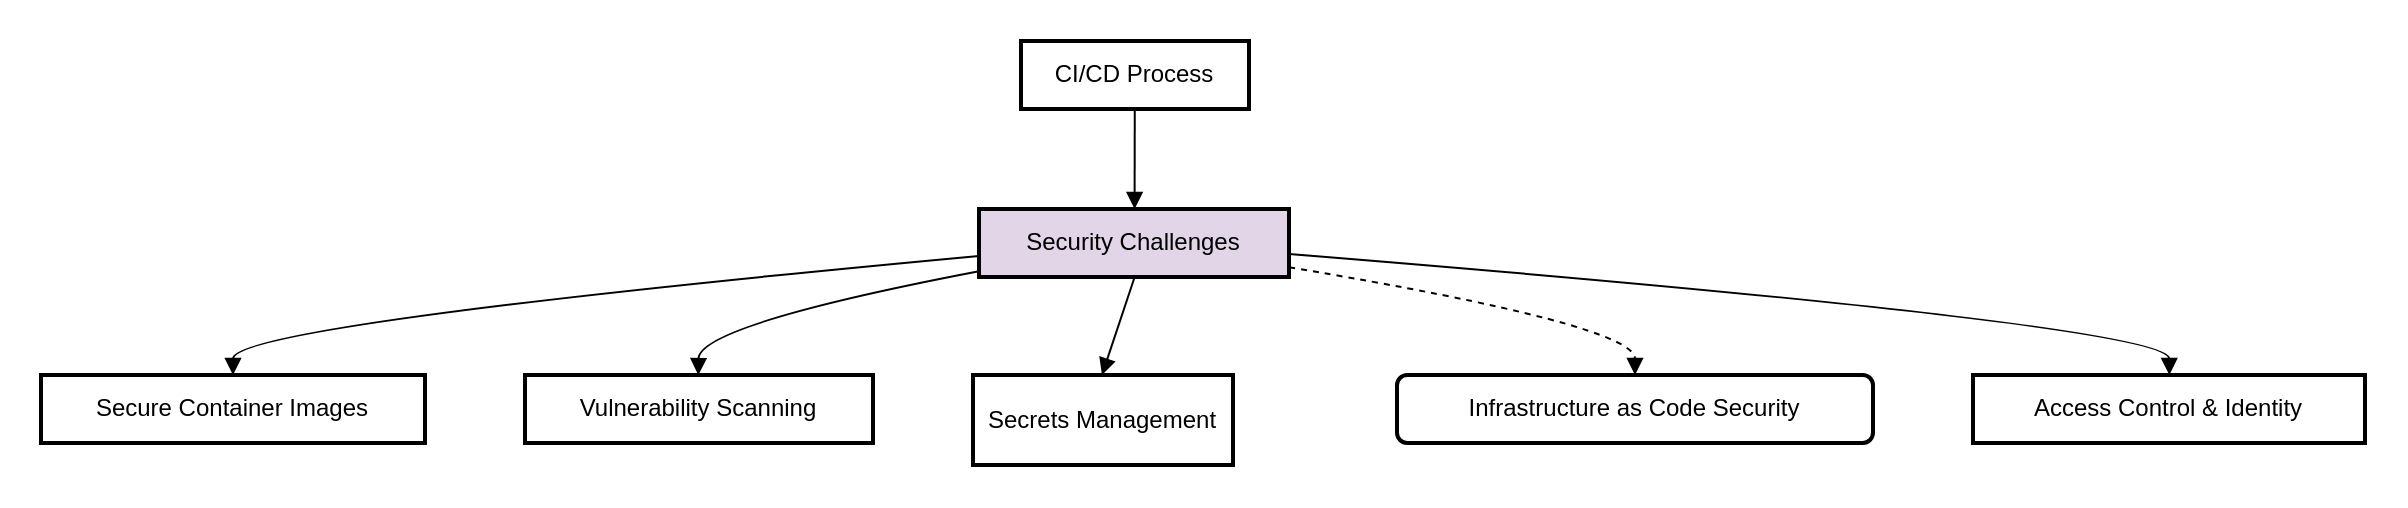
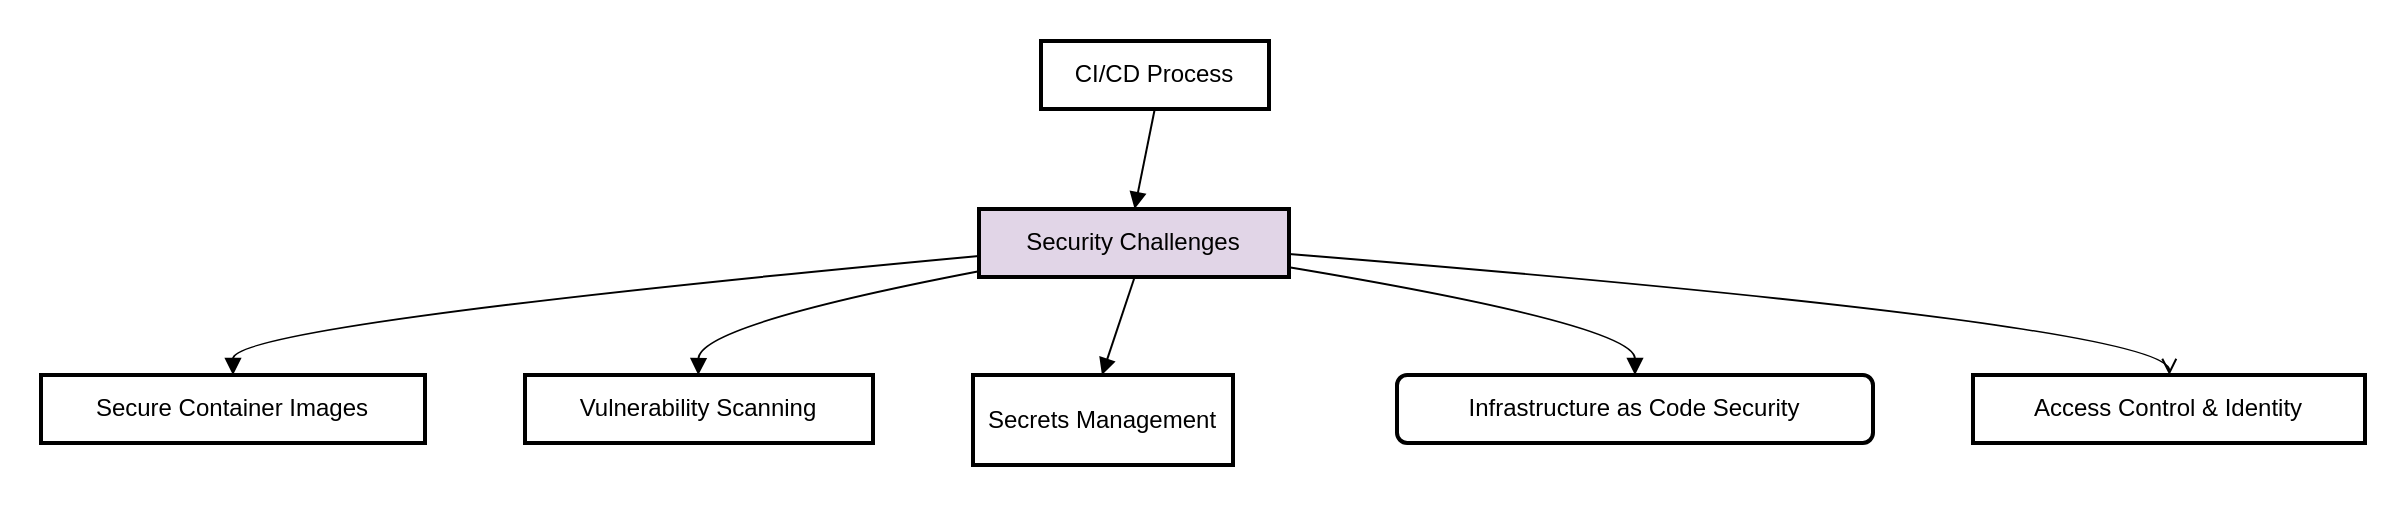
node "CI/CD Process": moved (1135, 75) -> (1155, 75)
edge "Security Challenges" -> "Infrastructure as Code Security": style dashed -> solid
edge "Security Challenges" -> "Access Control & Identity": arrowhead block -> open
